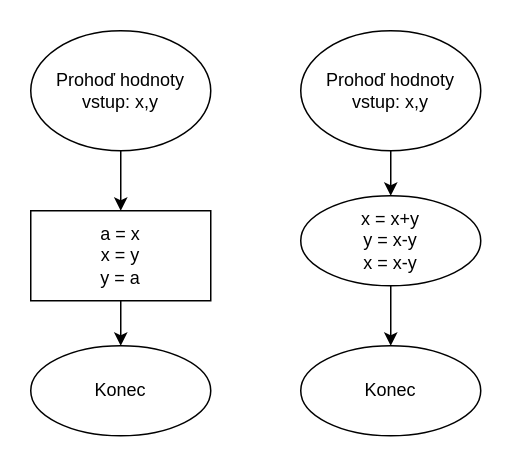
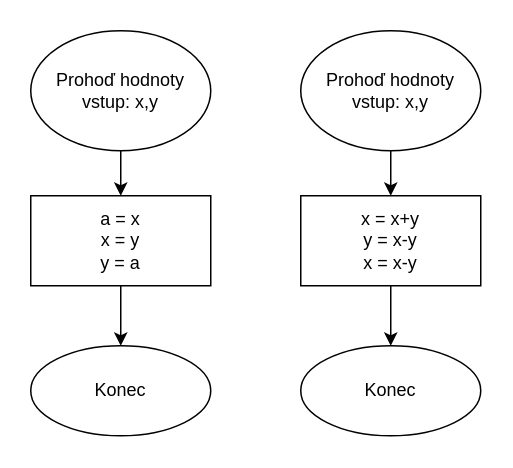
node "x = x+y y = x-y x = x-y": shape ellipse -> rectangle
node "a = x x = y y = a": moved (121, 256) -> (121, 241)
